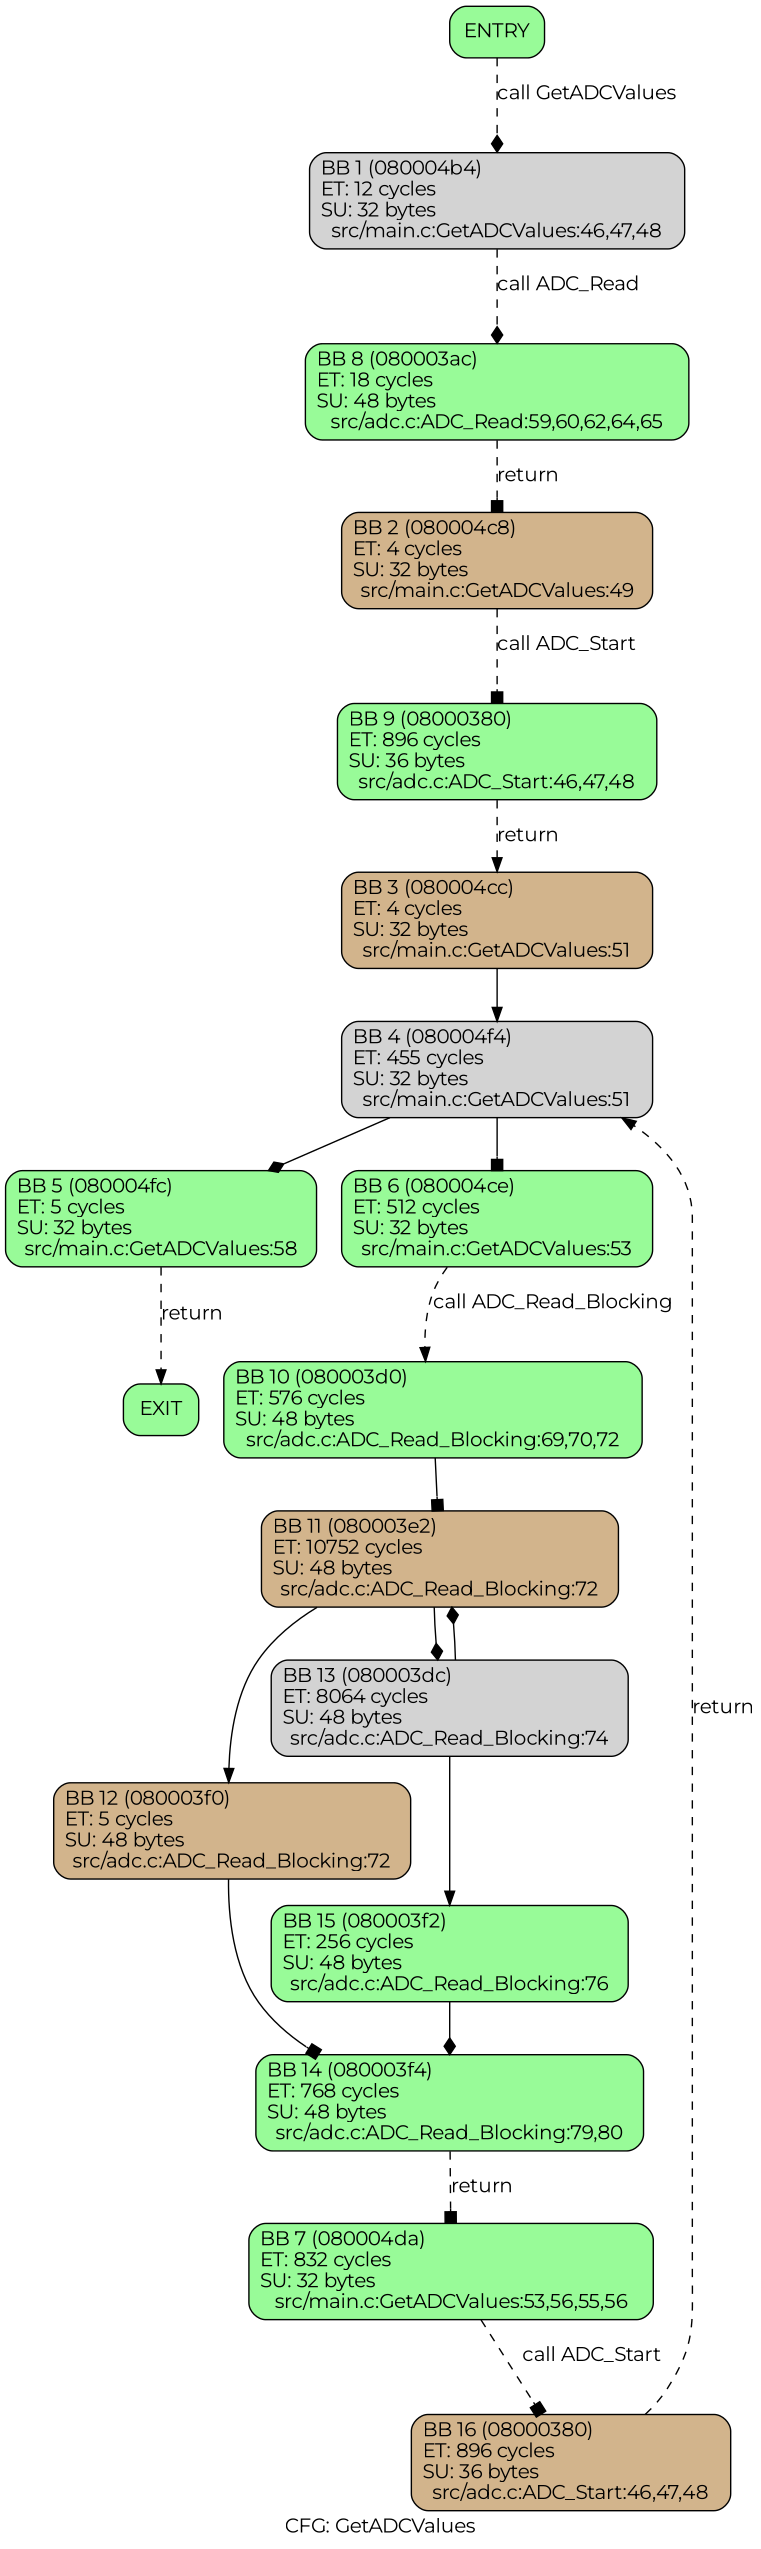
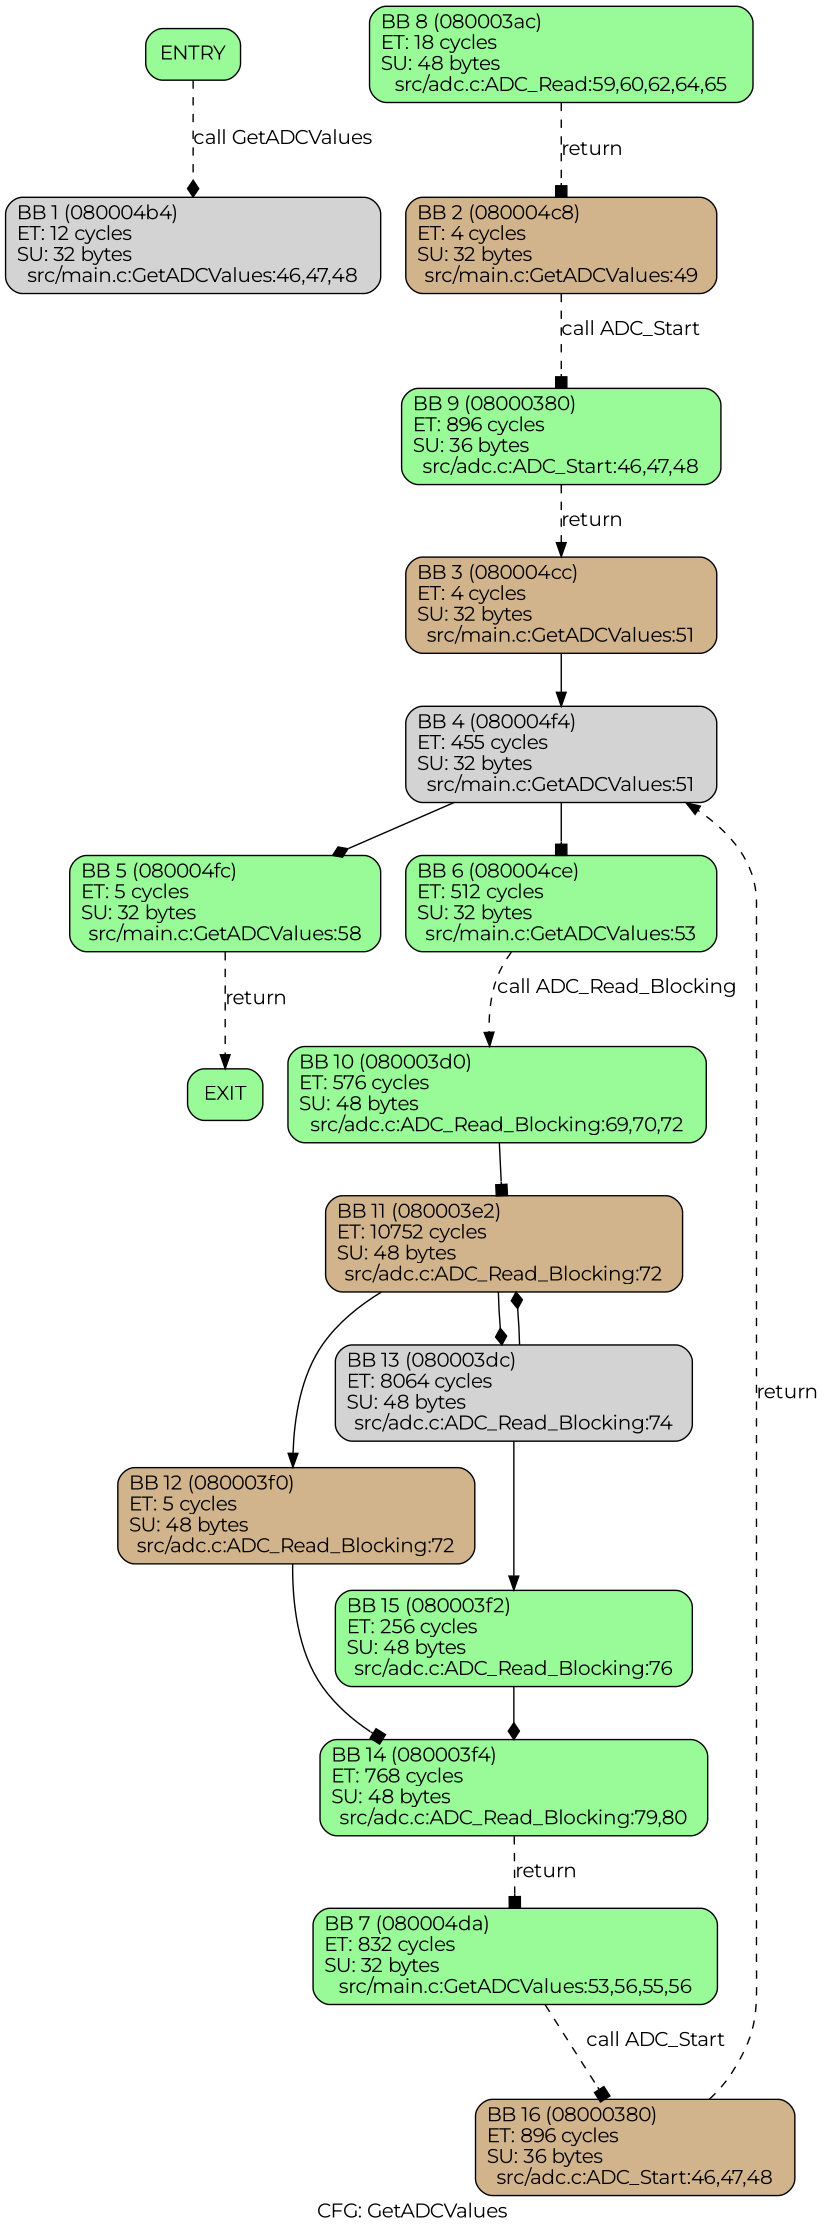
edge "BB 1 (080004b4)" -> "BB 8 (080003ac)": removed, label "call ADC_Read"
